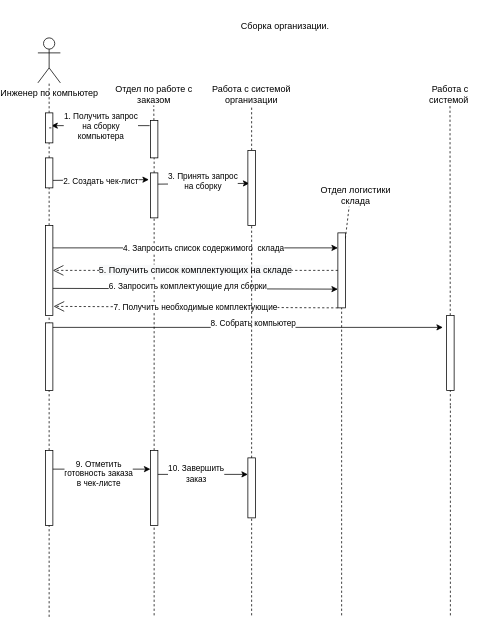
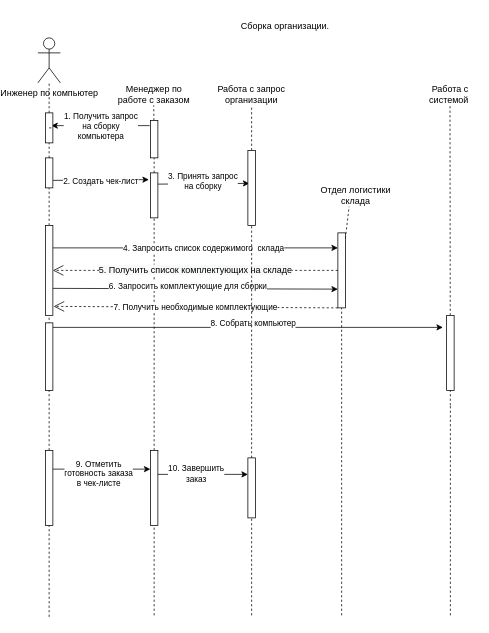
node "Отдел по работе с заказом": label "Отдел по работе с заказом" -> "Менеджер по работе с заказом"
node "Работа с системой организации": label "Работа с системой организации" -> "Работа с запрос организации"
